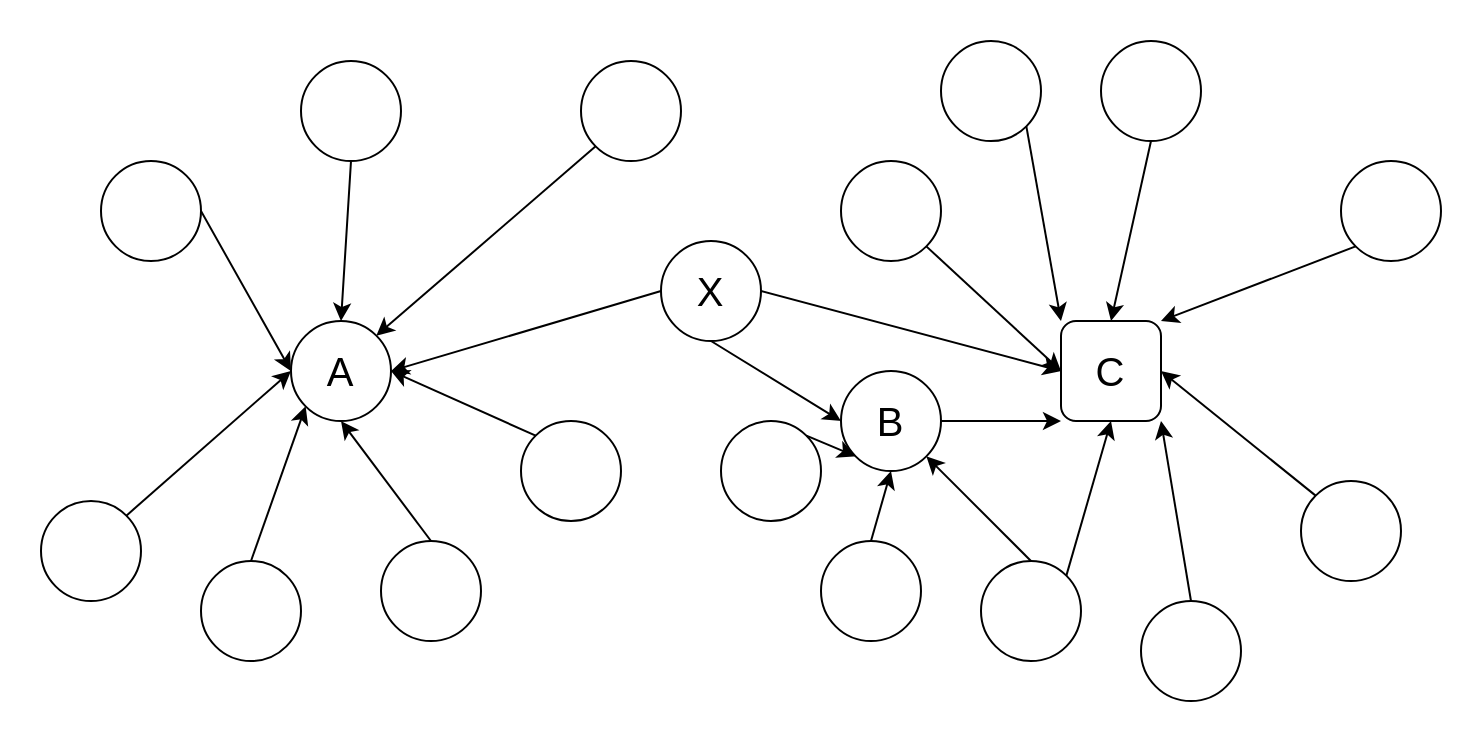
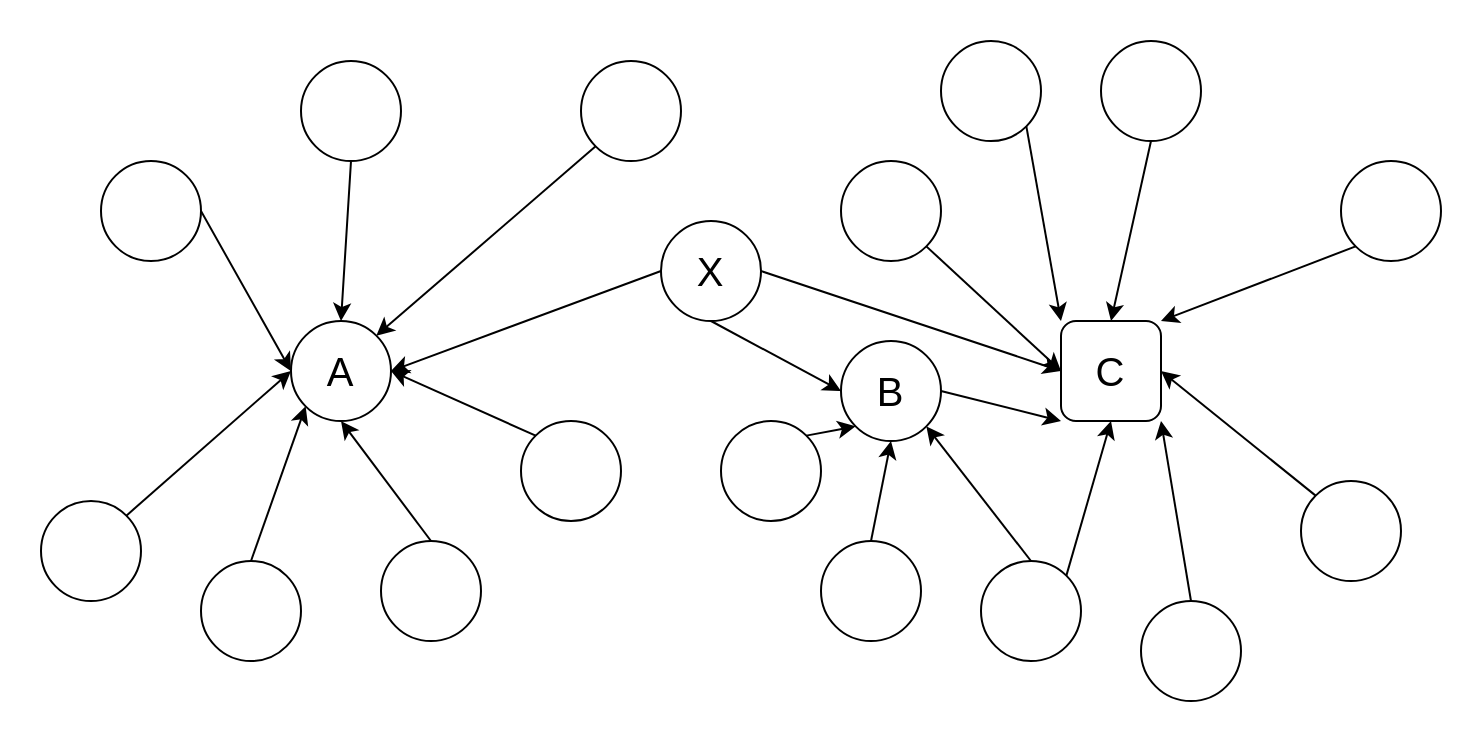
node "X": moved (711, 291) -> (711, 271)
node "B": moved (891, 421) -> (891, 391)
